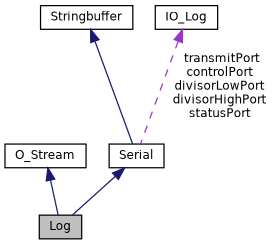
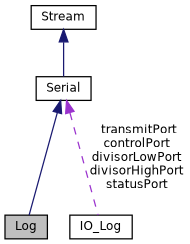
node "Stringbuffer": label "Stringbuffer" -> "Stream"
edge "Serial" -> "IO_Log": reversed
node "O_Stream": removed
